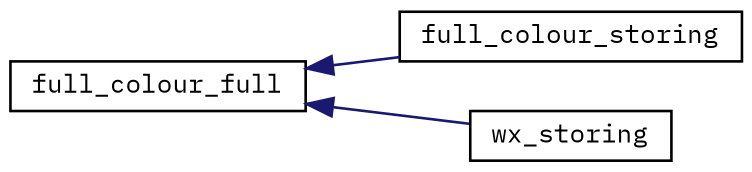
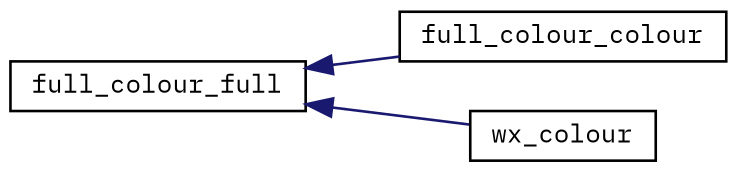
node "full_colour_storing": label "full_colour_storing" -> "full_colour_colour"
node "wx_storing": label "wx_storing" -> "wx_colour"
